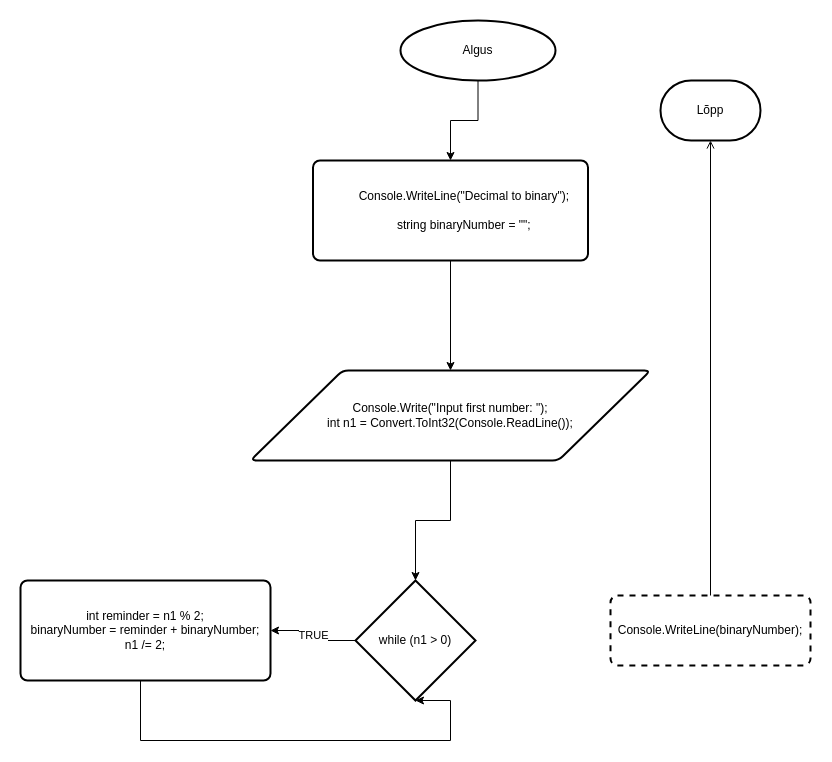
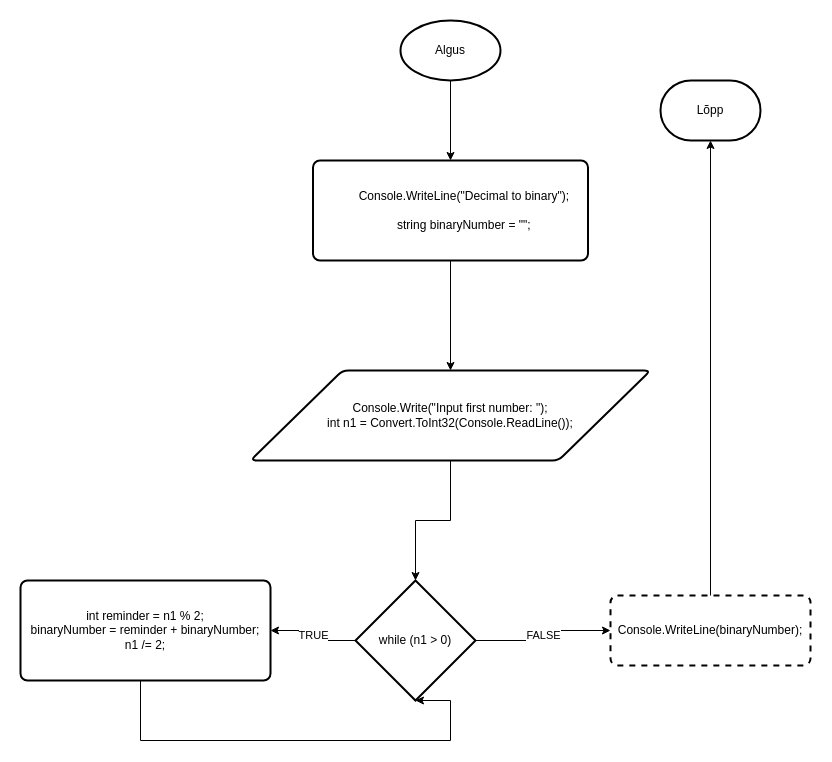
node "Algus": size 155x60 -> 100x60
edge "Console.WriteLine(binaryNumber);" -> "Lõpp": arrowhead open -> classic
edge "while (n1 > 0)" -> "Console.WriteLine(binaryNumber);": added, label "FALSE"
